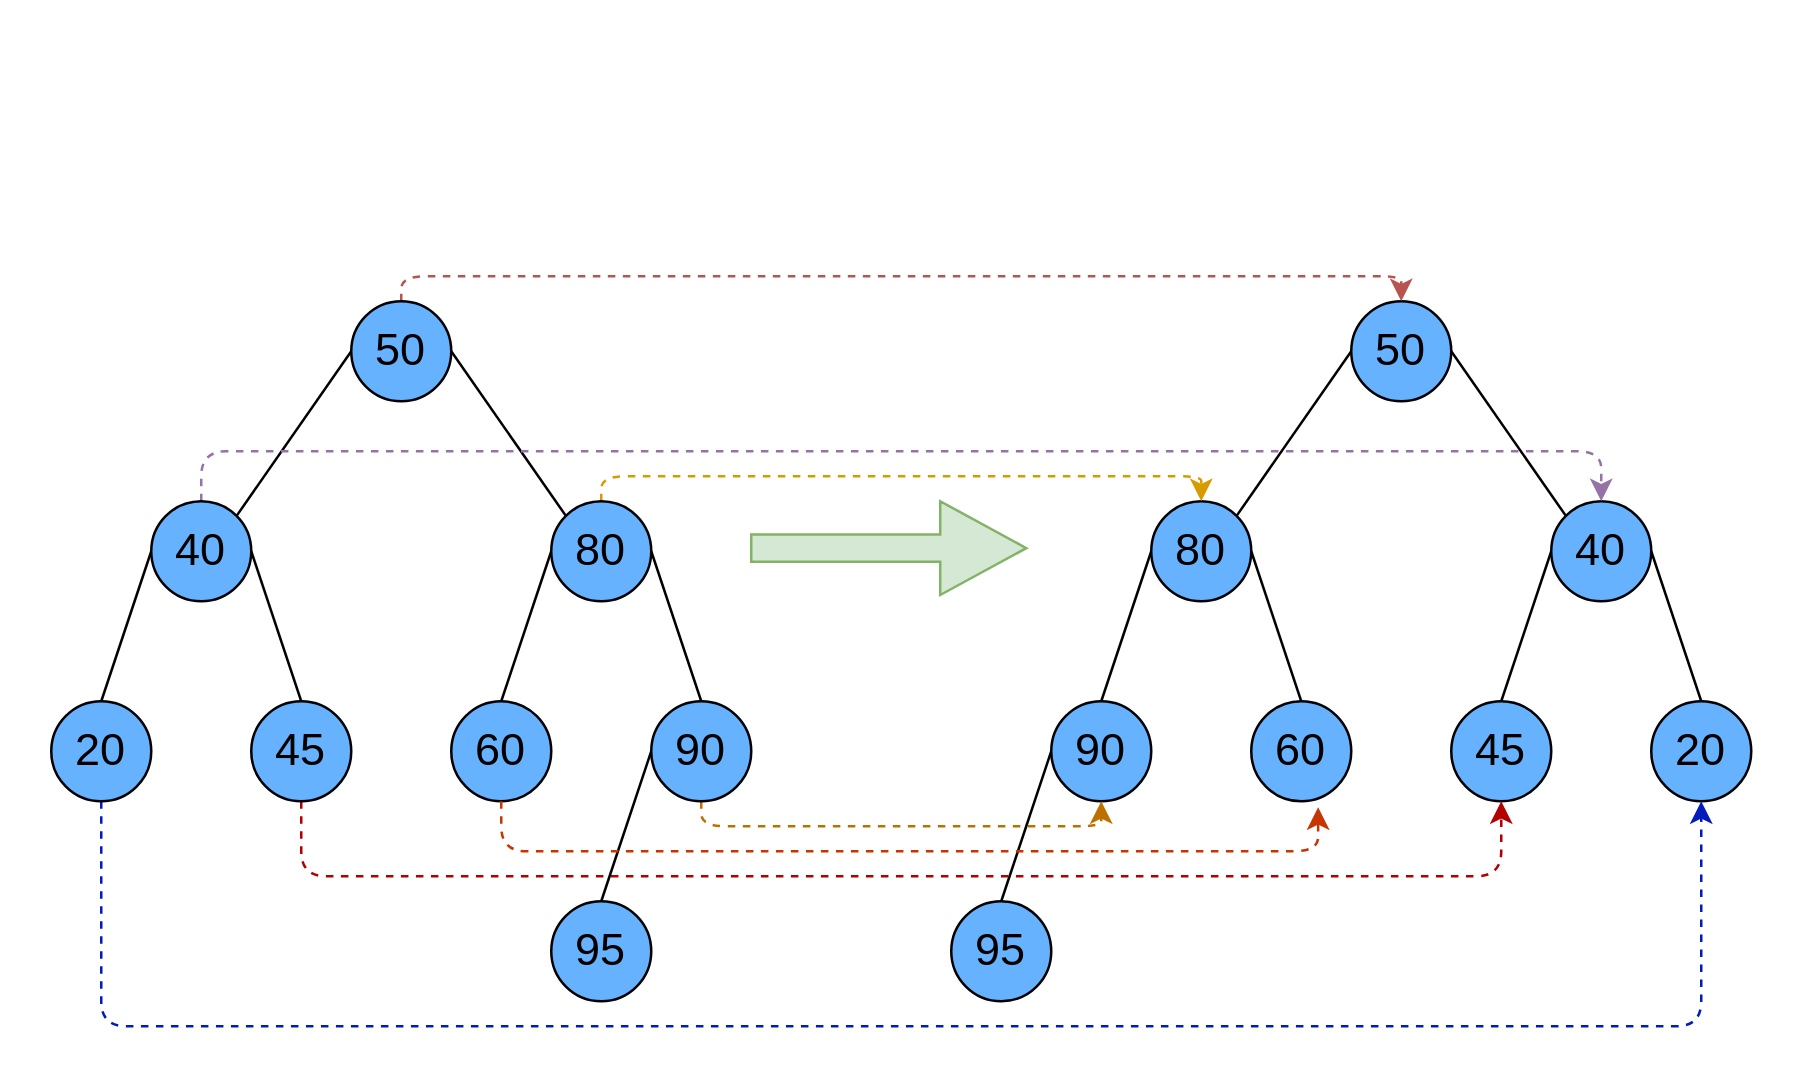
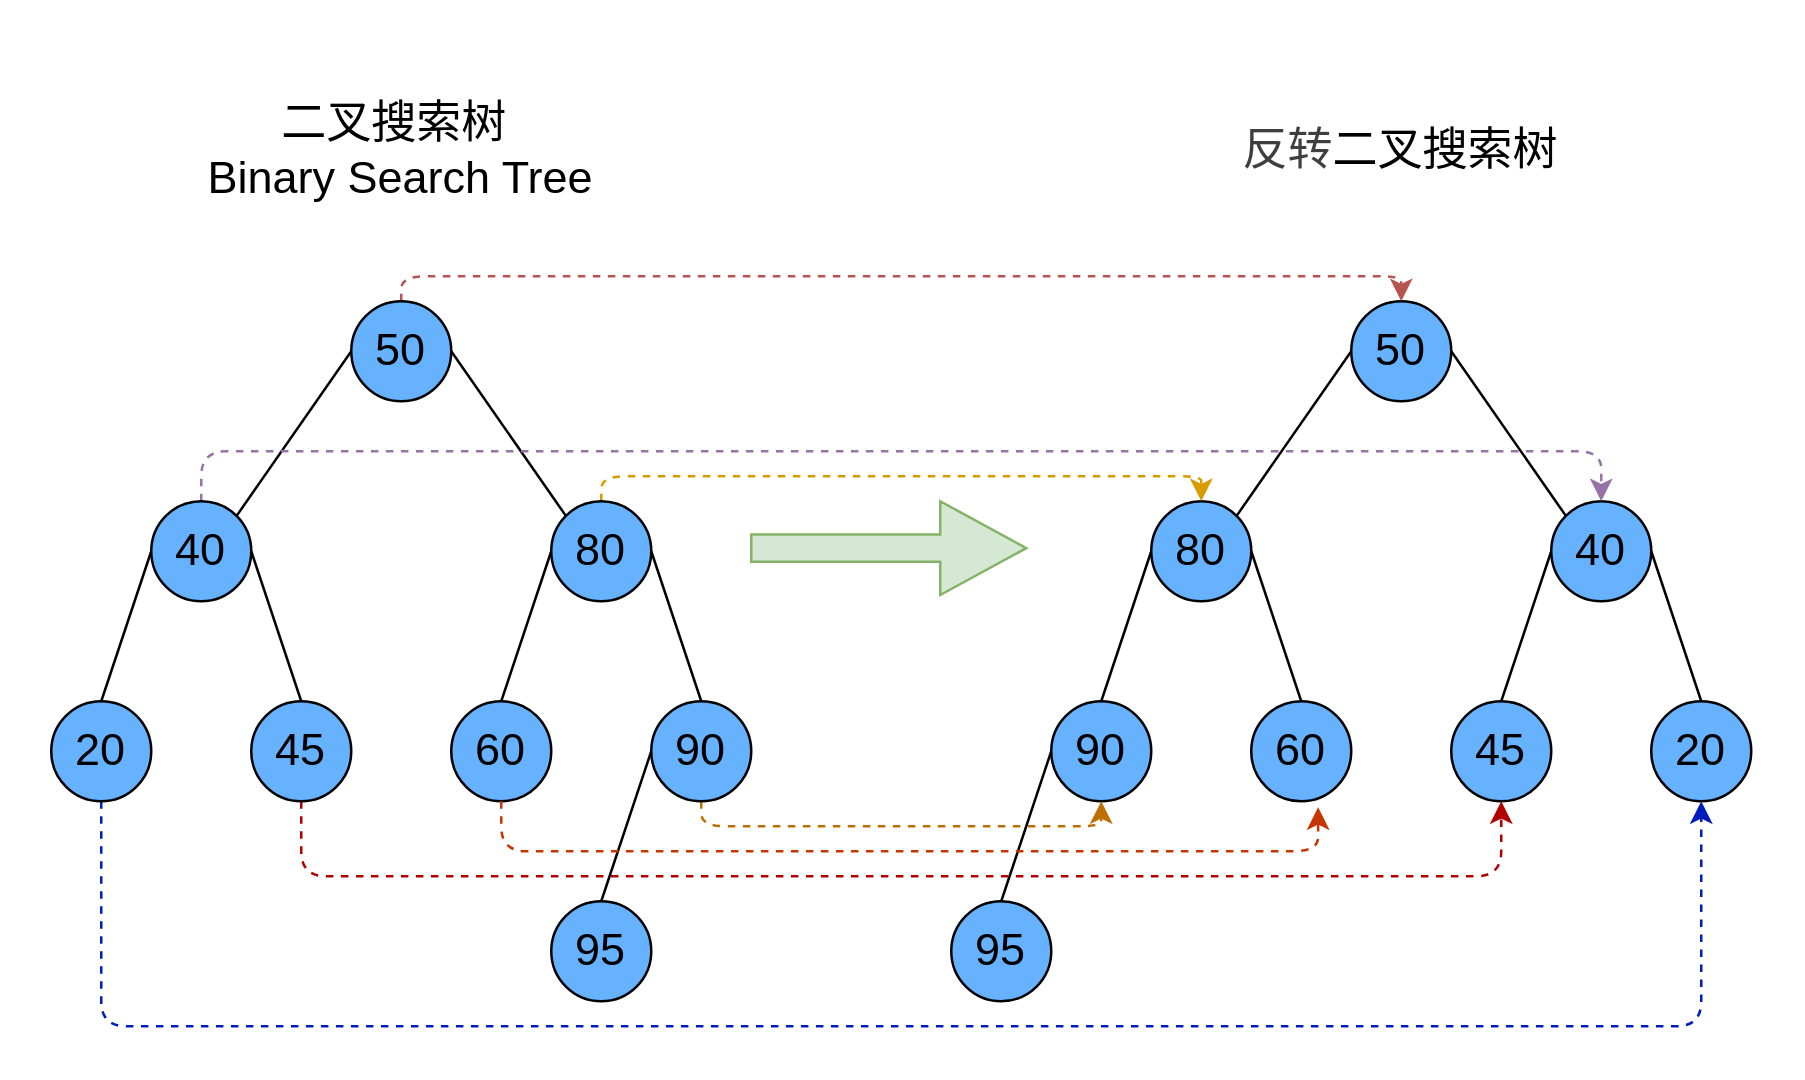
node "二叉搜索树 Binary Search Tree": added
node "反转二叉搜索树": added
